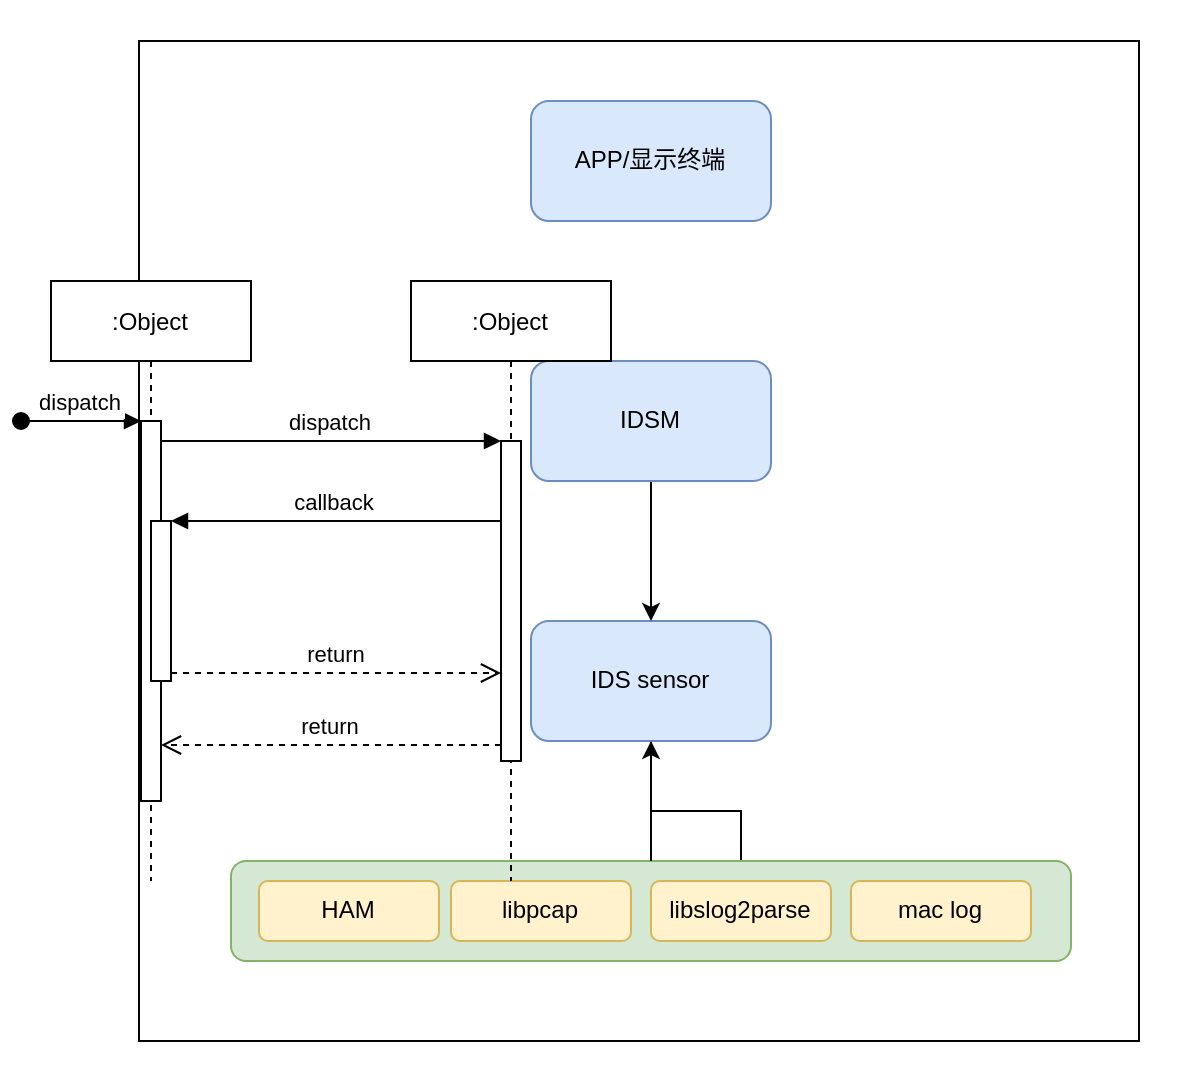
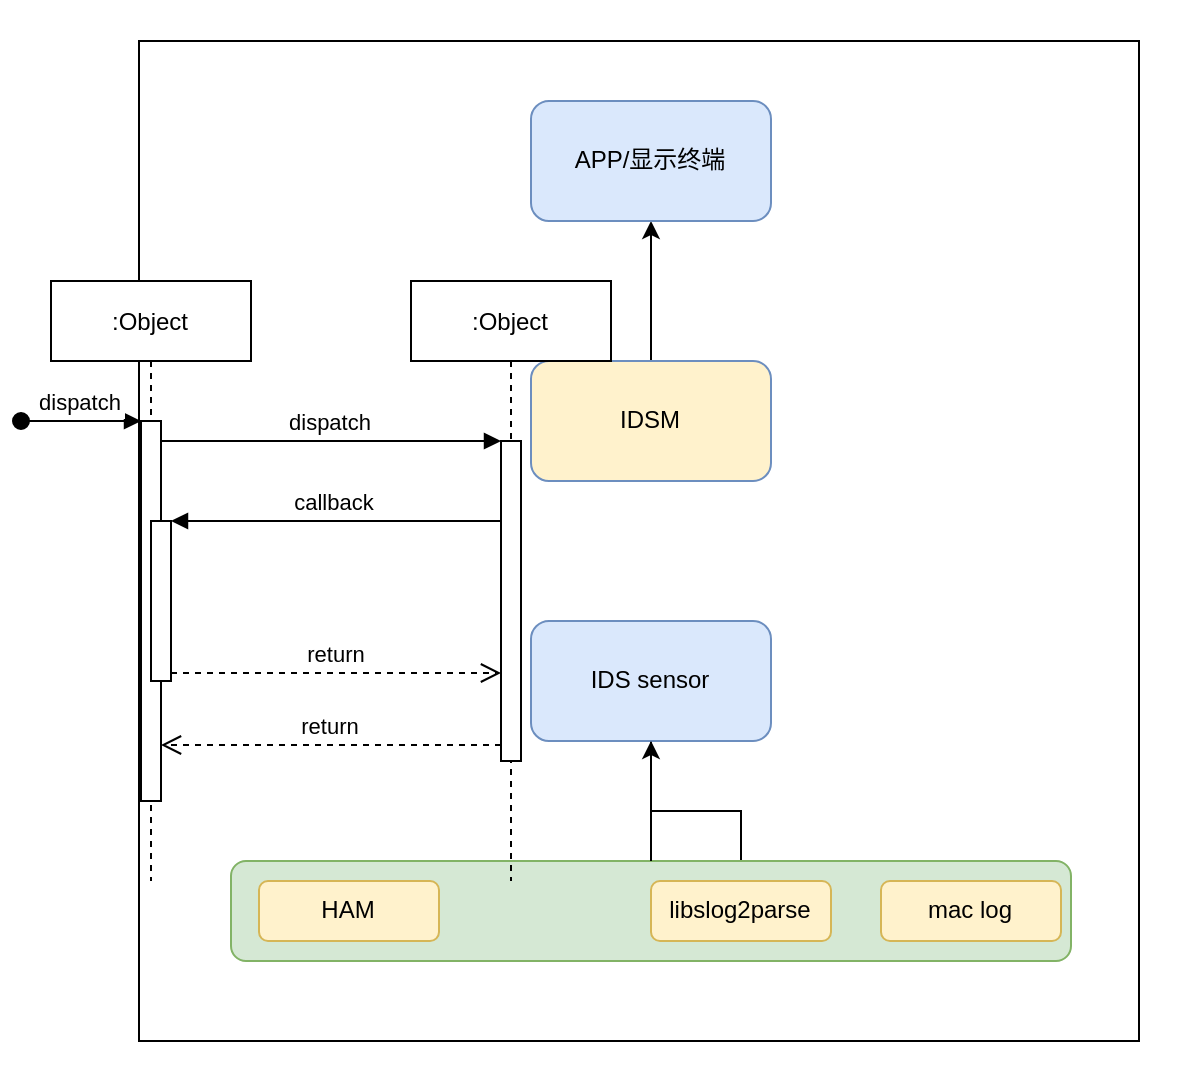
node "IDSM": fillcolor #dae8fc -> #fff2cc
edge "IDSM" -> "IDS sensor": now "IDSM" -> "APP/显示终端"
node "libpcap": removed
node "mac log": moved (941, 911) -> (971, 911)
